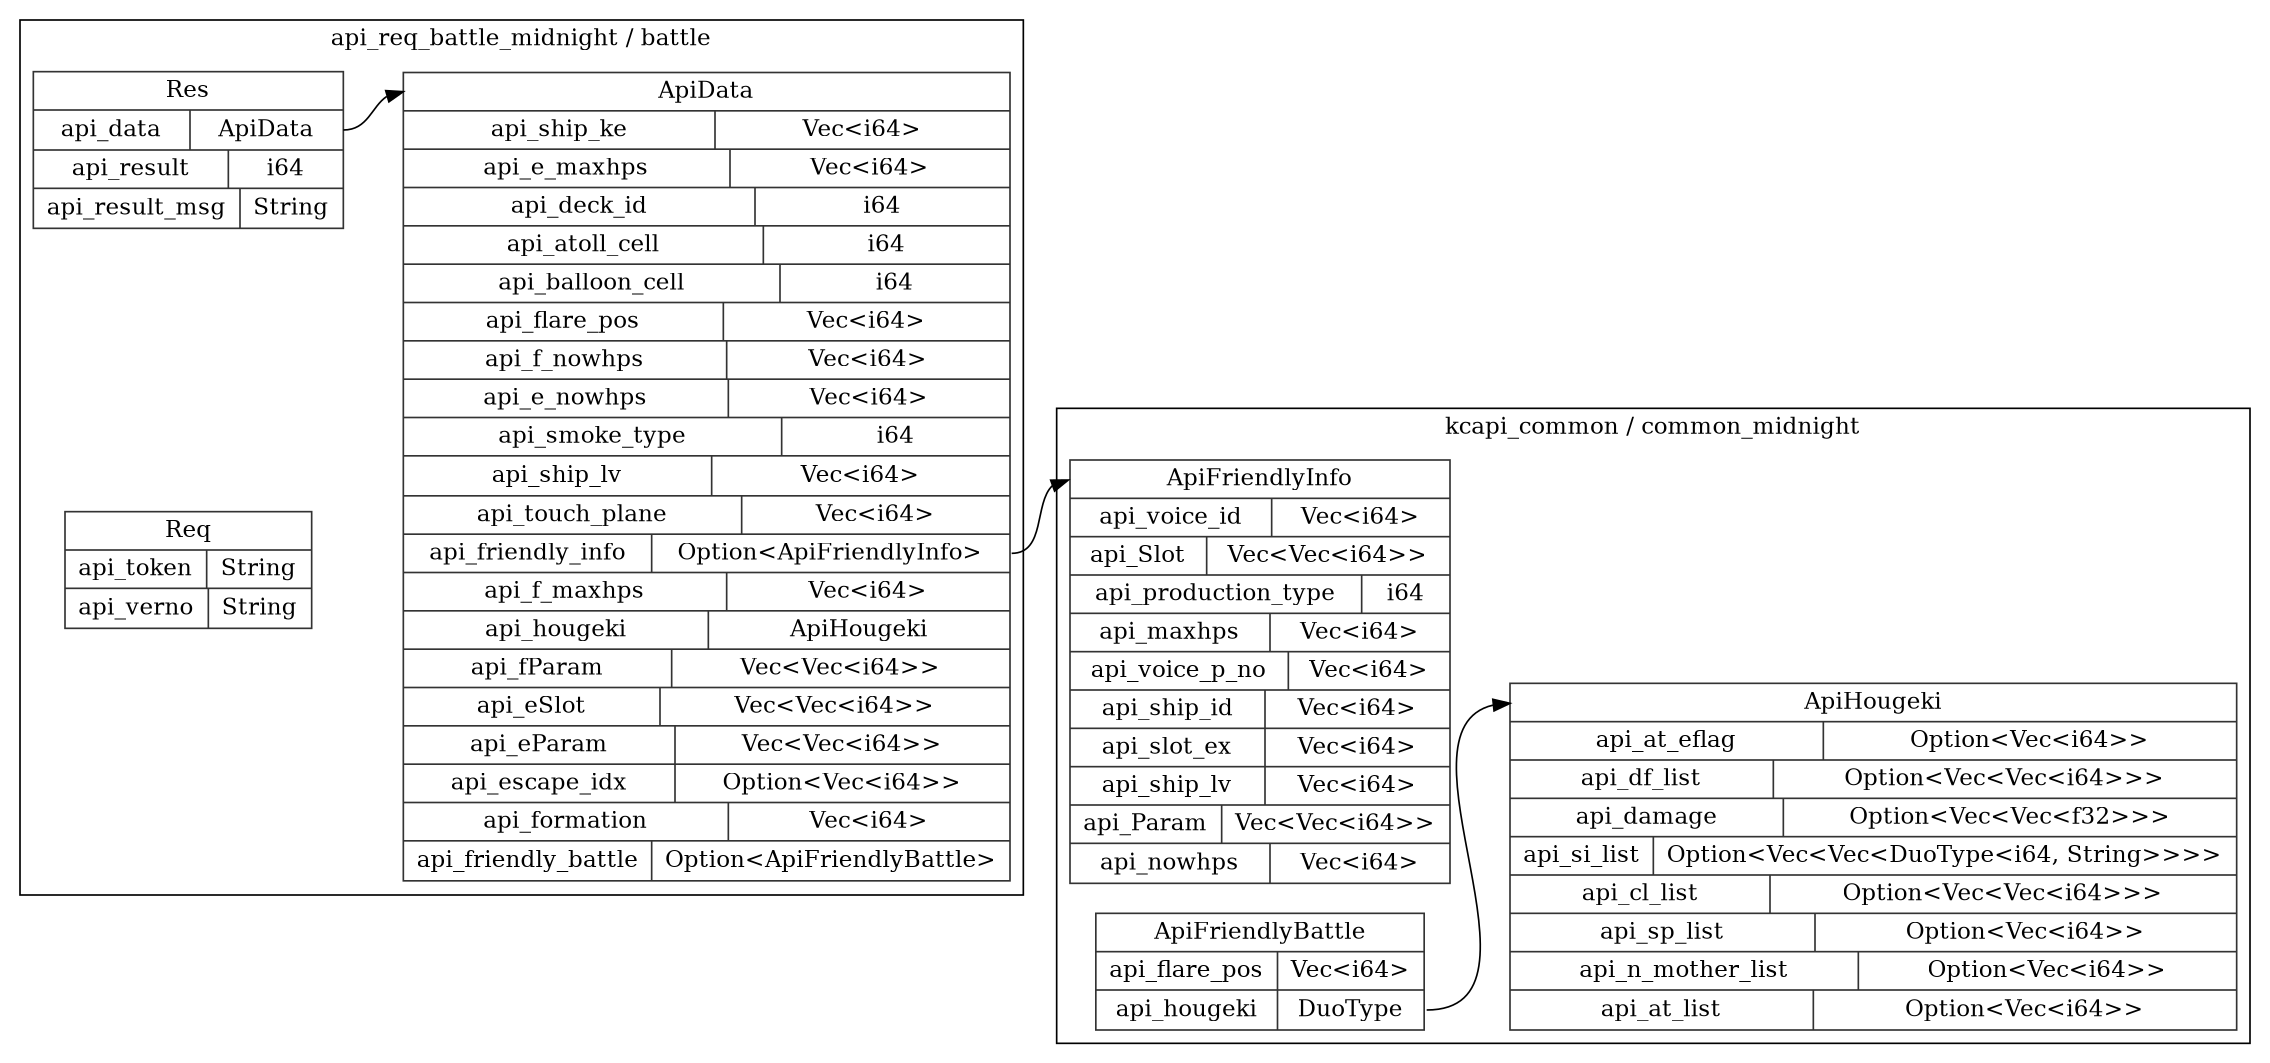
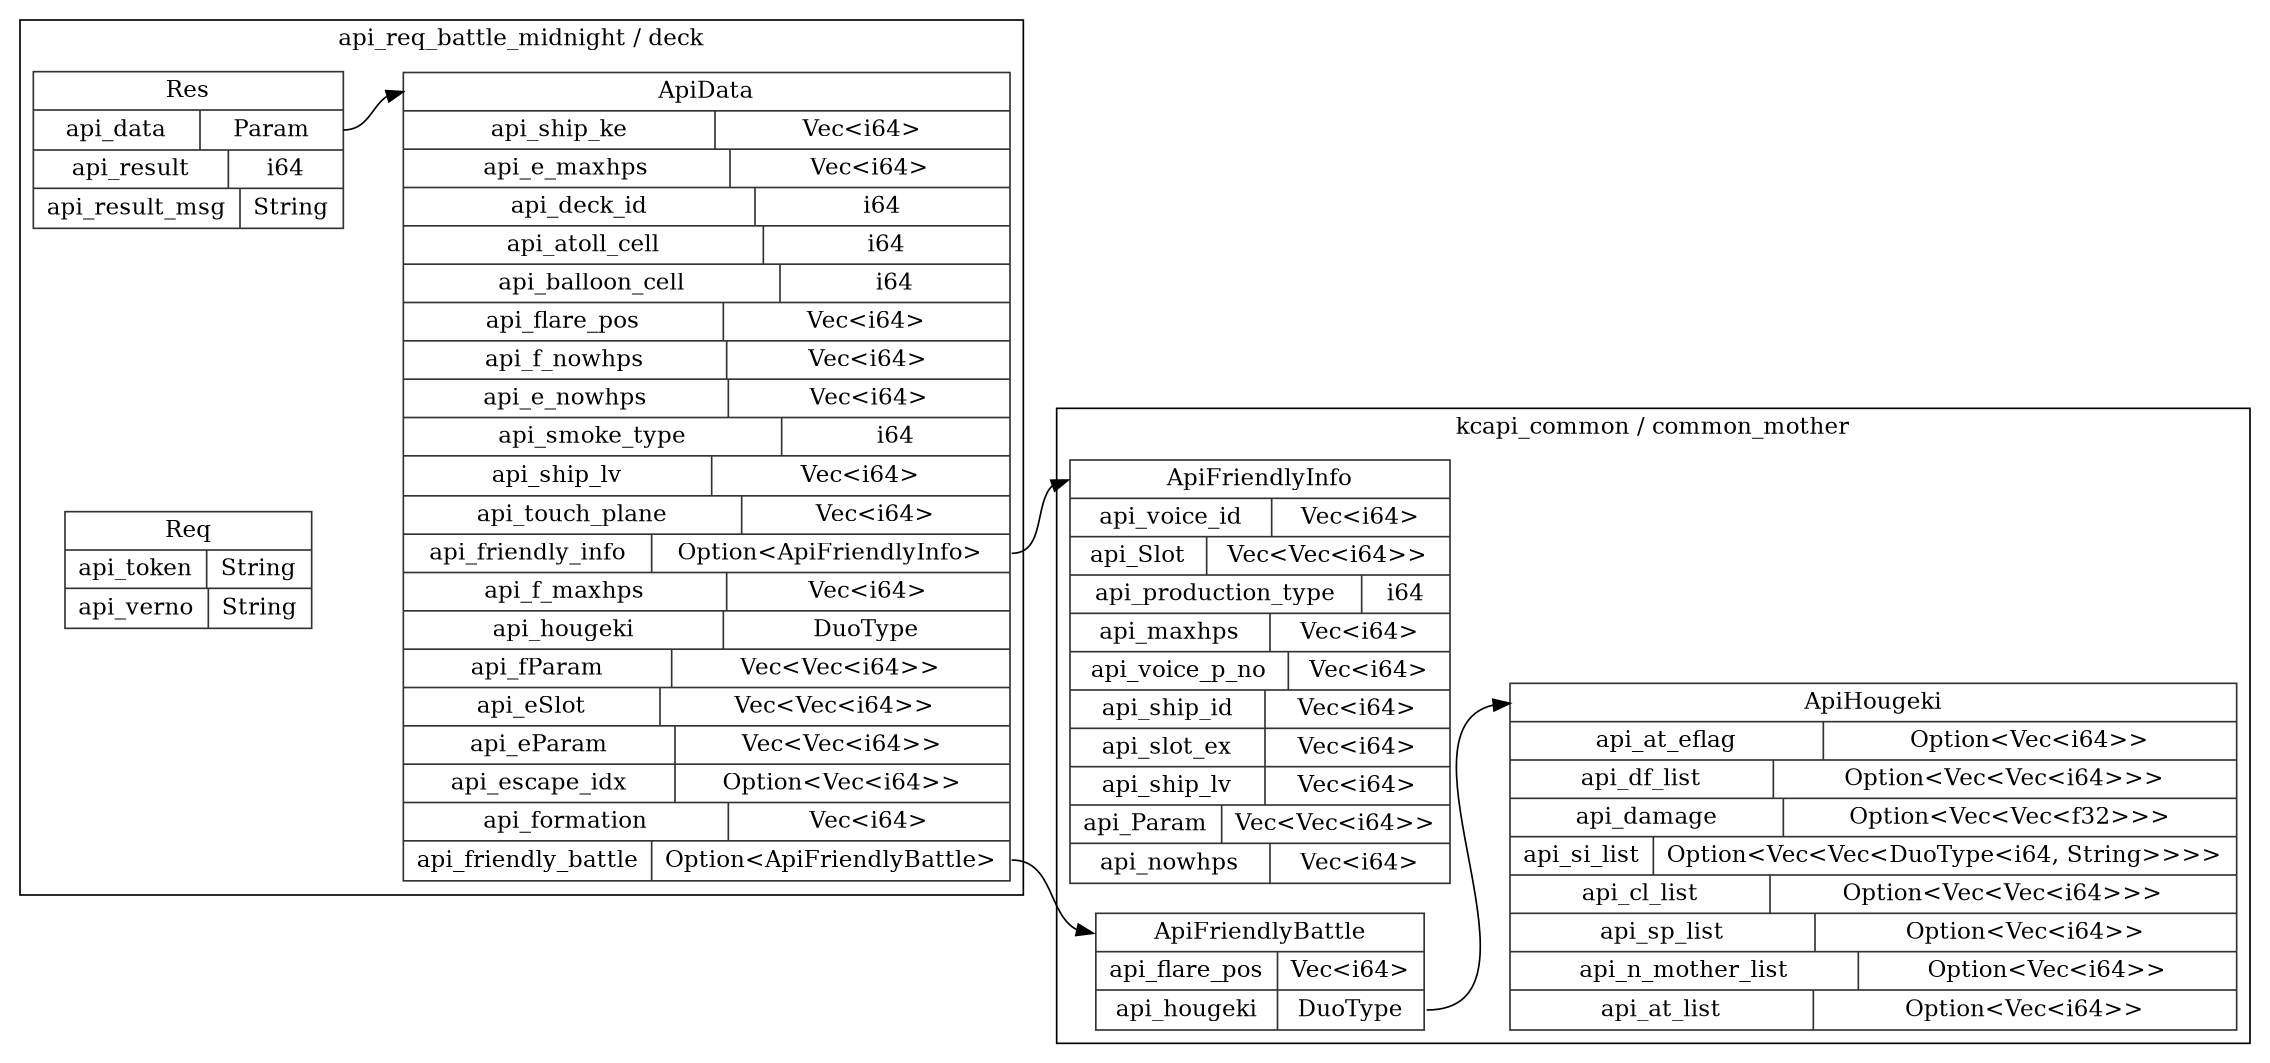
cluster "api_req_battle_midnight / battle": label "api_req_battle_midnight / battle" -> "api_req_battle_midnight / deck"
node "Res": text "ApiData" -> "Param"
cluster "kcapi_common / common_midnight": label "kcapi_common / common_midnight" -> "kcapi_common / common_mother"
node "ApiData": text "ApiHougeki" -> "DuoType"
edge "ApiData" -> "ApiFriendlyBattle": added
